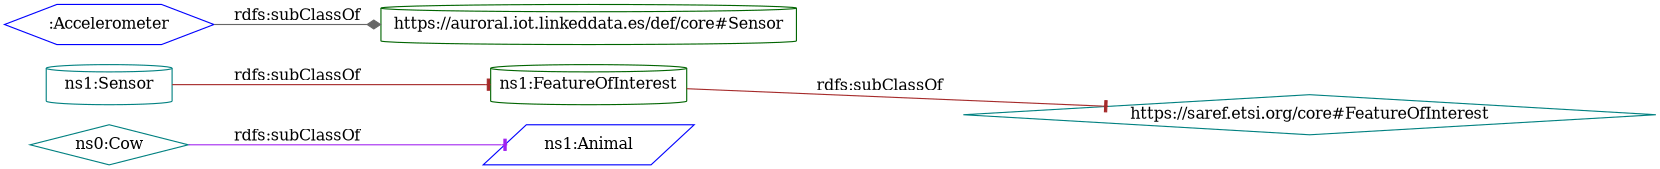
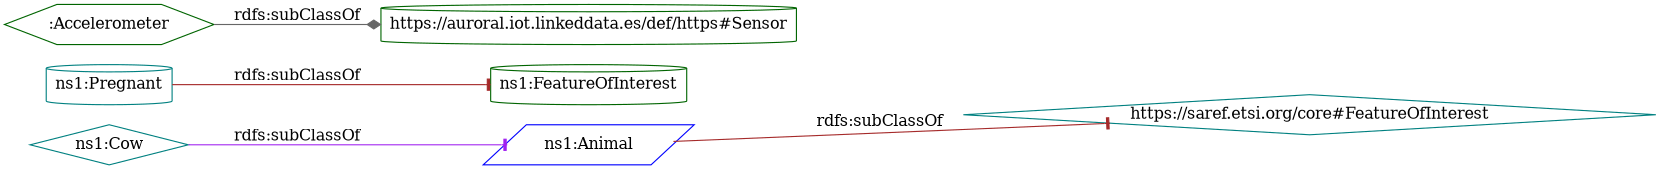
node ":Accelerometer": color blue -> darkgreen
node "https://auroral.iot.linkeddata.es/def/core#Sensor": label "https://auroral.iot.linkeddata.es/def/core#Sensor" -> "https://auroral.iot.linkeddata.es/def/https#Sensor"
node "ns1:Sensor": label "ns1:Sensor" -> "ns1:Pregnant"
edge "ns1:FeatureOfInterest" -> "https://saref.etsi.org/core#FeatureOfInterest": now "ns1:Animal" -> "https://saref.etsi.org/core#FeatureOfInterest"
node "ns0:Cow": label "ns0:Cow" -> "ns1:Cow"
